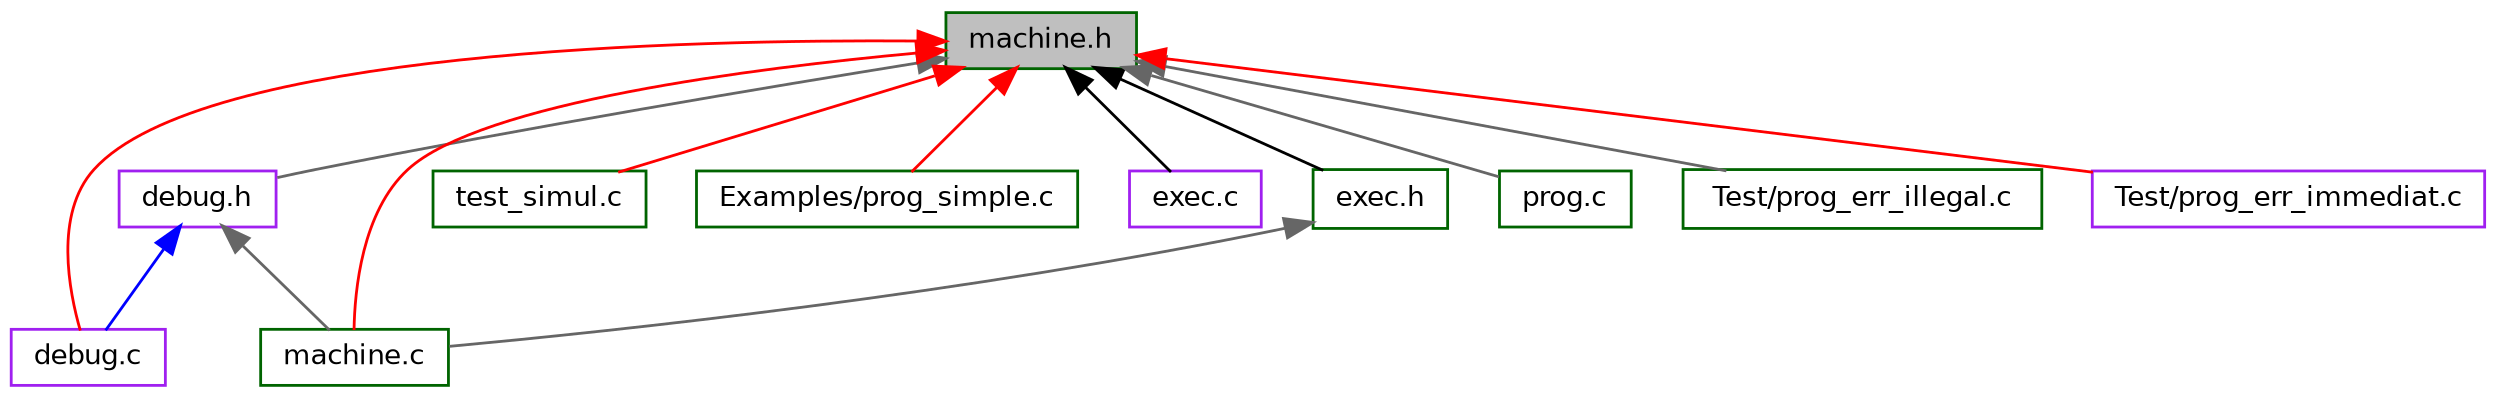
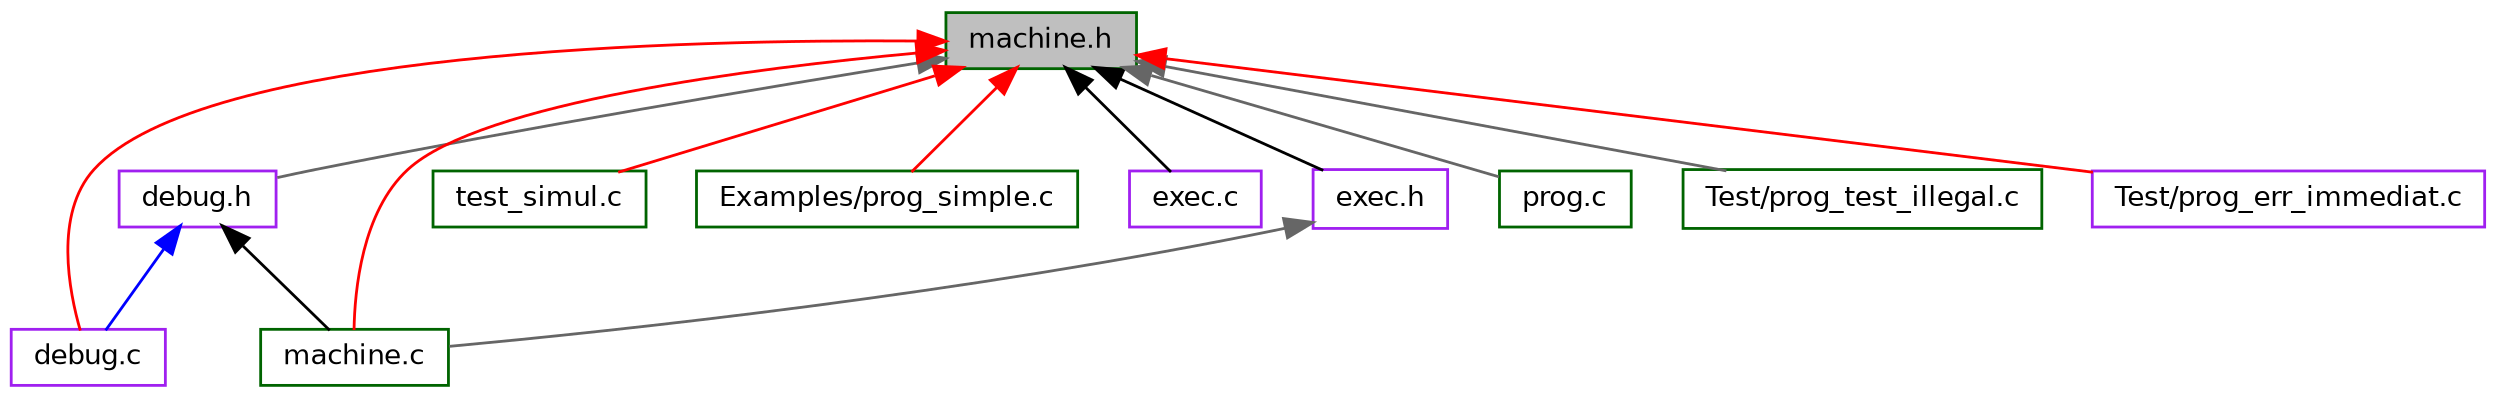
node "exec.h": color darkgreen -> purple
node "Test/prog_err_illegal.c": label "Test/prog_err_illegal.c" -> "Test/prog_test_illegal.c"
edge "machine.c" -> "debug.h": color gray40 -> black
